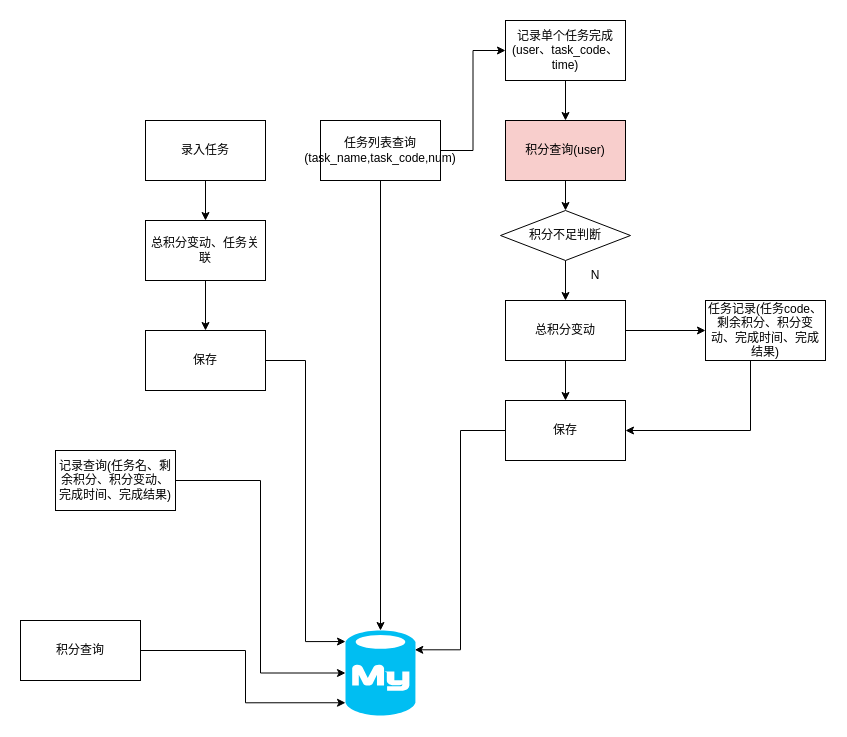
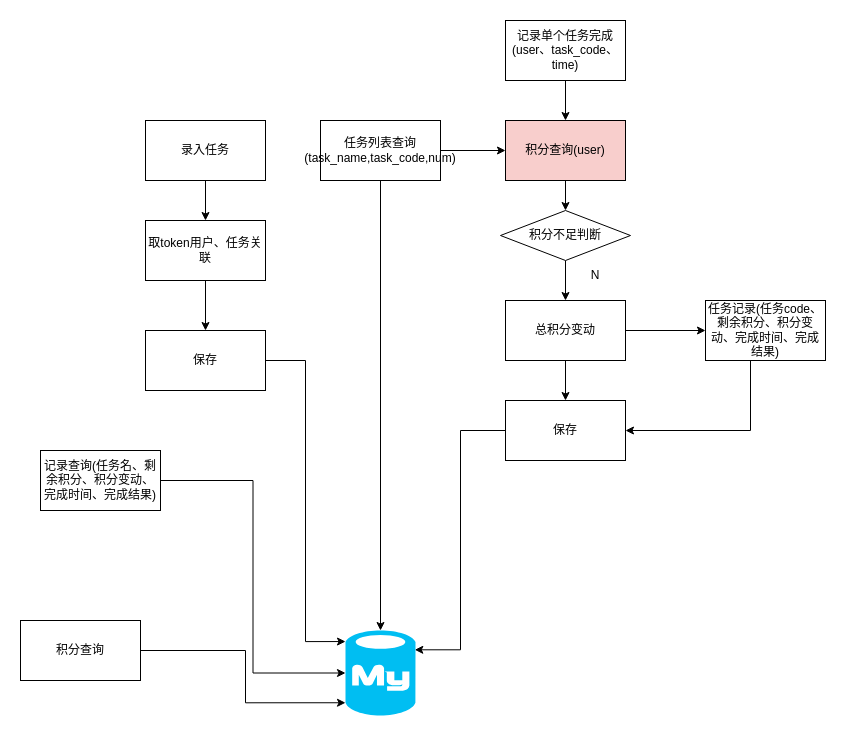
edge "任务列表查询(task_name,task_code,num)" -> "记录单个任务完成 (user、task_code、time)": now "任务列表查询(task_name,task_code,num)" -> "积分查询(user)"
node "总积分变动、任务关联": label "总积分变动、任务关联" -> "取token用户、任务关联"
node "记录查询(任务名、剩余积分、积分变动、完成时间、完成结果)": moved (116, 481) -> (101, 481)
